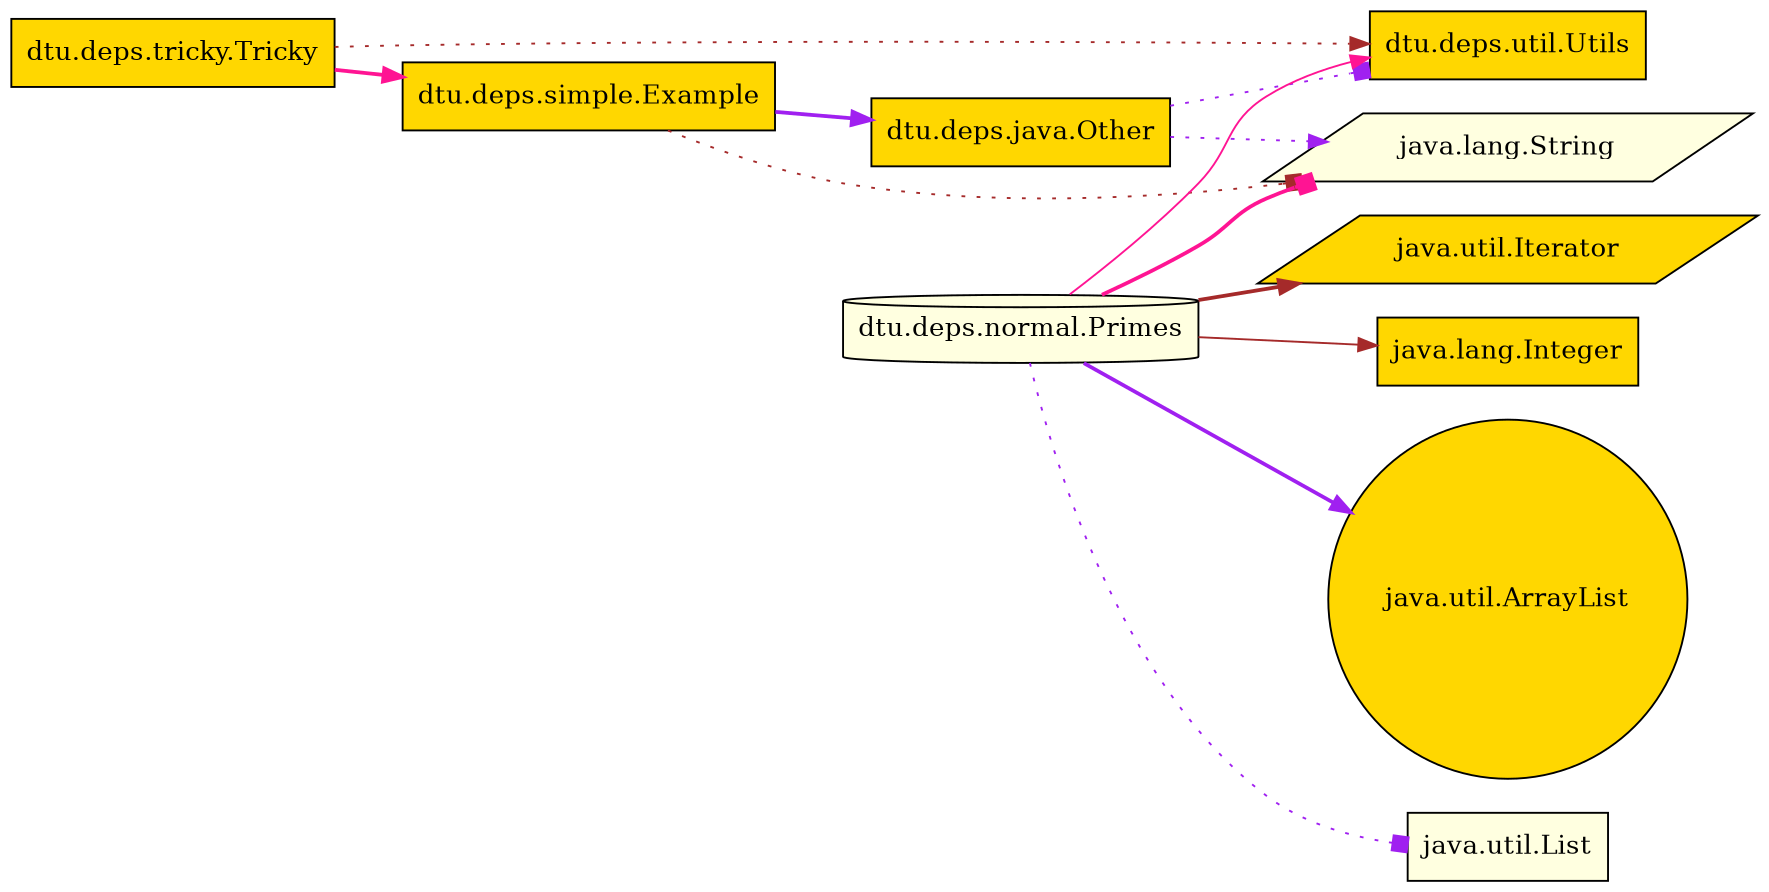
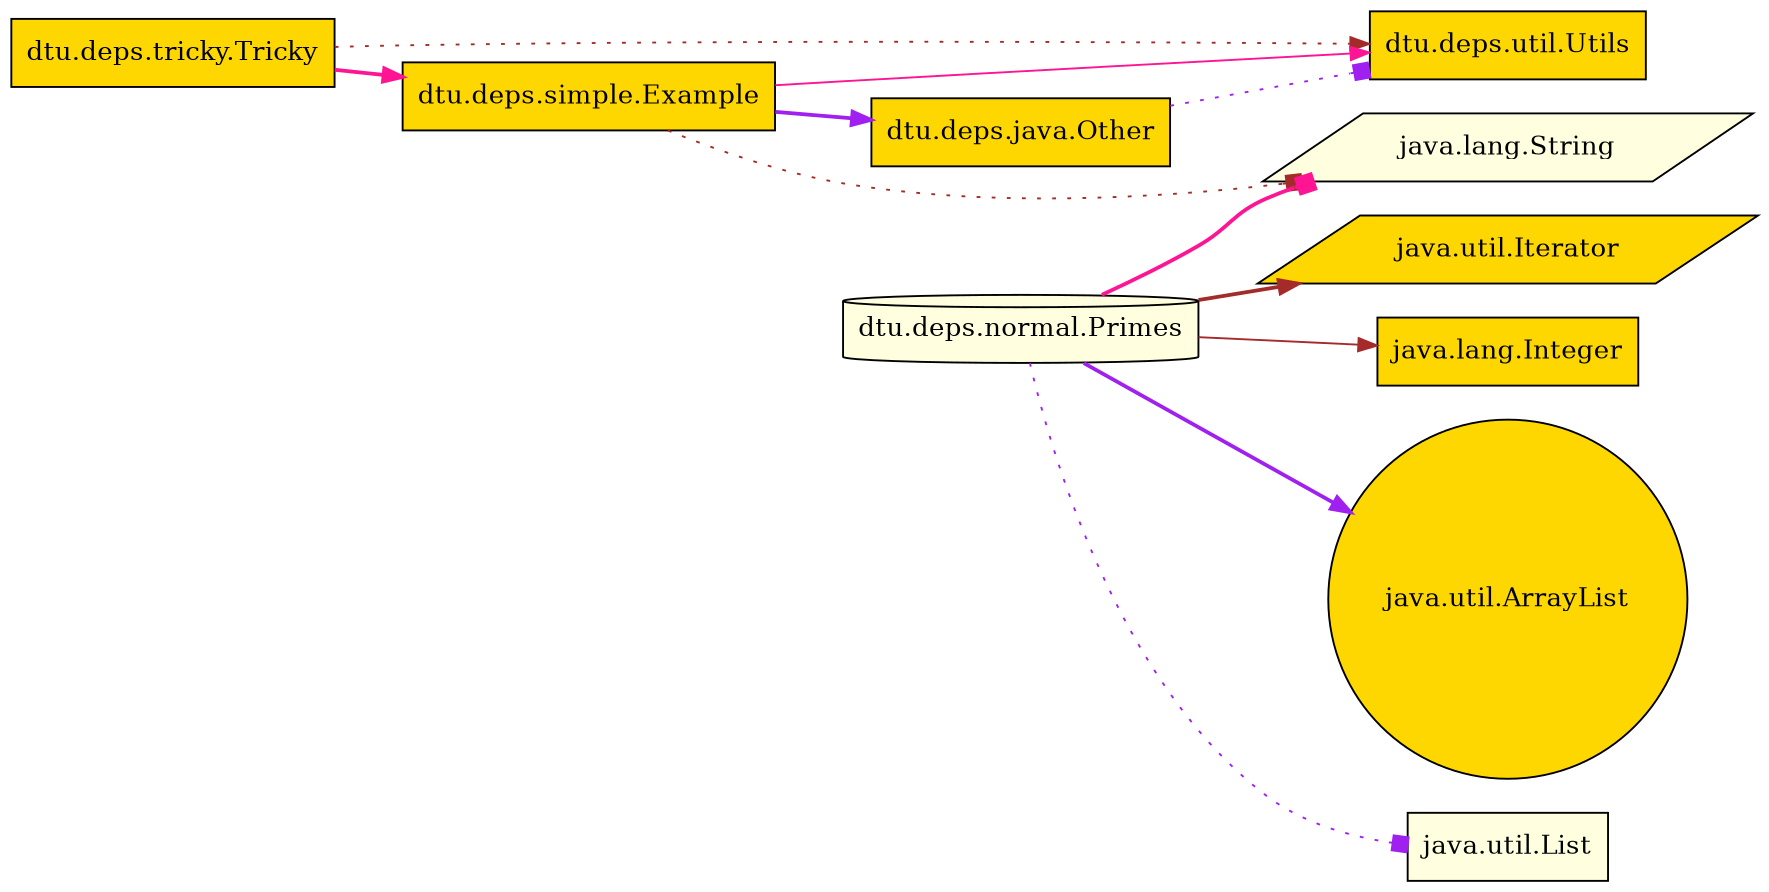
edge "dtu.deps.java.Other" -> "java.lang.String": removed
edge "dtu.deps.normal.Primes" -> "dtu.deps.util.Utils": now "dtu.deps.simple.Example" -> "dtu.deps.util.Utils"
